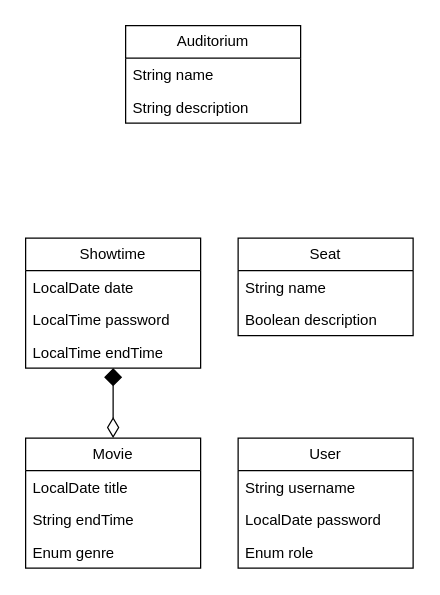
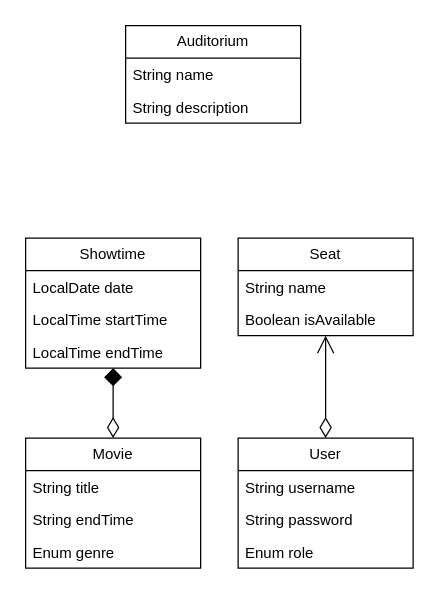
node "LocalTime password": label "LocalTime password" -> "LocalTime startTime"
node "Boolean description": label "Boolean description" -> "Boolean isAvailable"
edge "Seat" -- "User": added
node "LocalDate title": label "LocalDate title" -> "String title"
node "LocalDate password": label "LocalDate password" -> "String password"
